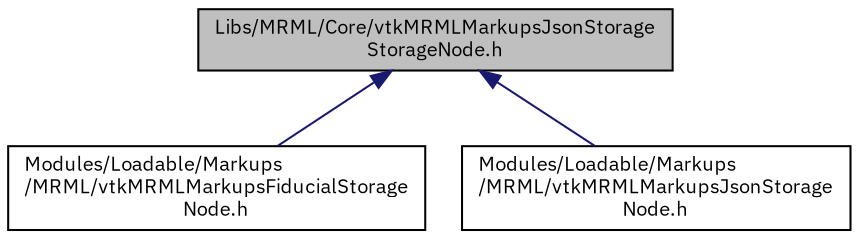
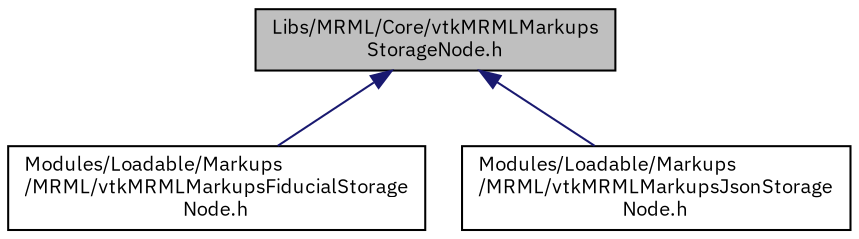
node "Libs/MRML/Core/vtkMRMLMarkupsJsonStorage StorageNode.h": label "Libs/MRML/Core/vtkMRMLMarkupsJsonStorage StorageNode.h" -> "Libs/MRML/Core/vtkMRMLMarkups StorageNode.h"
